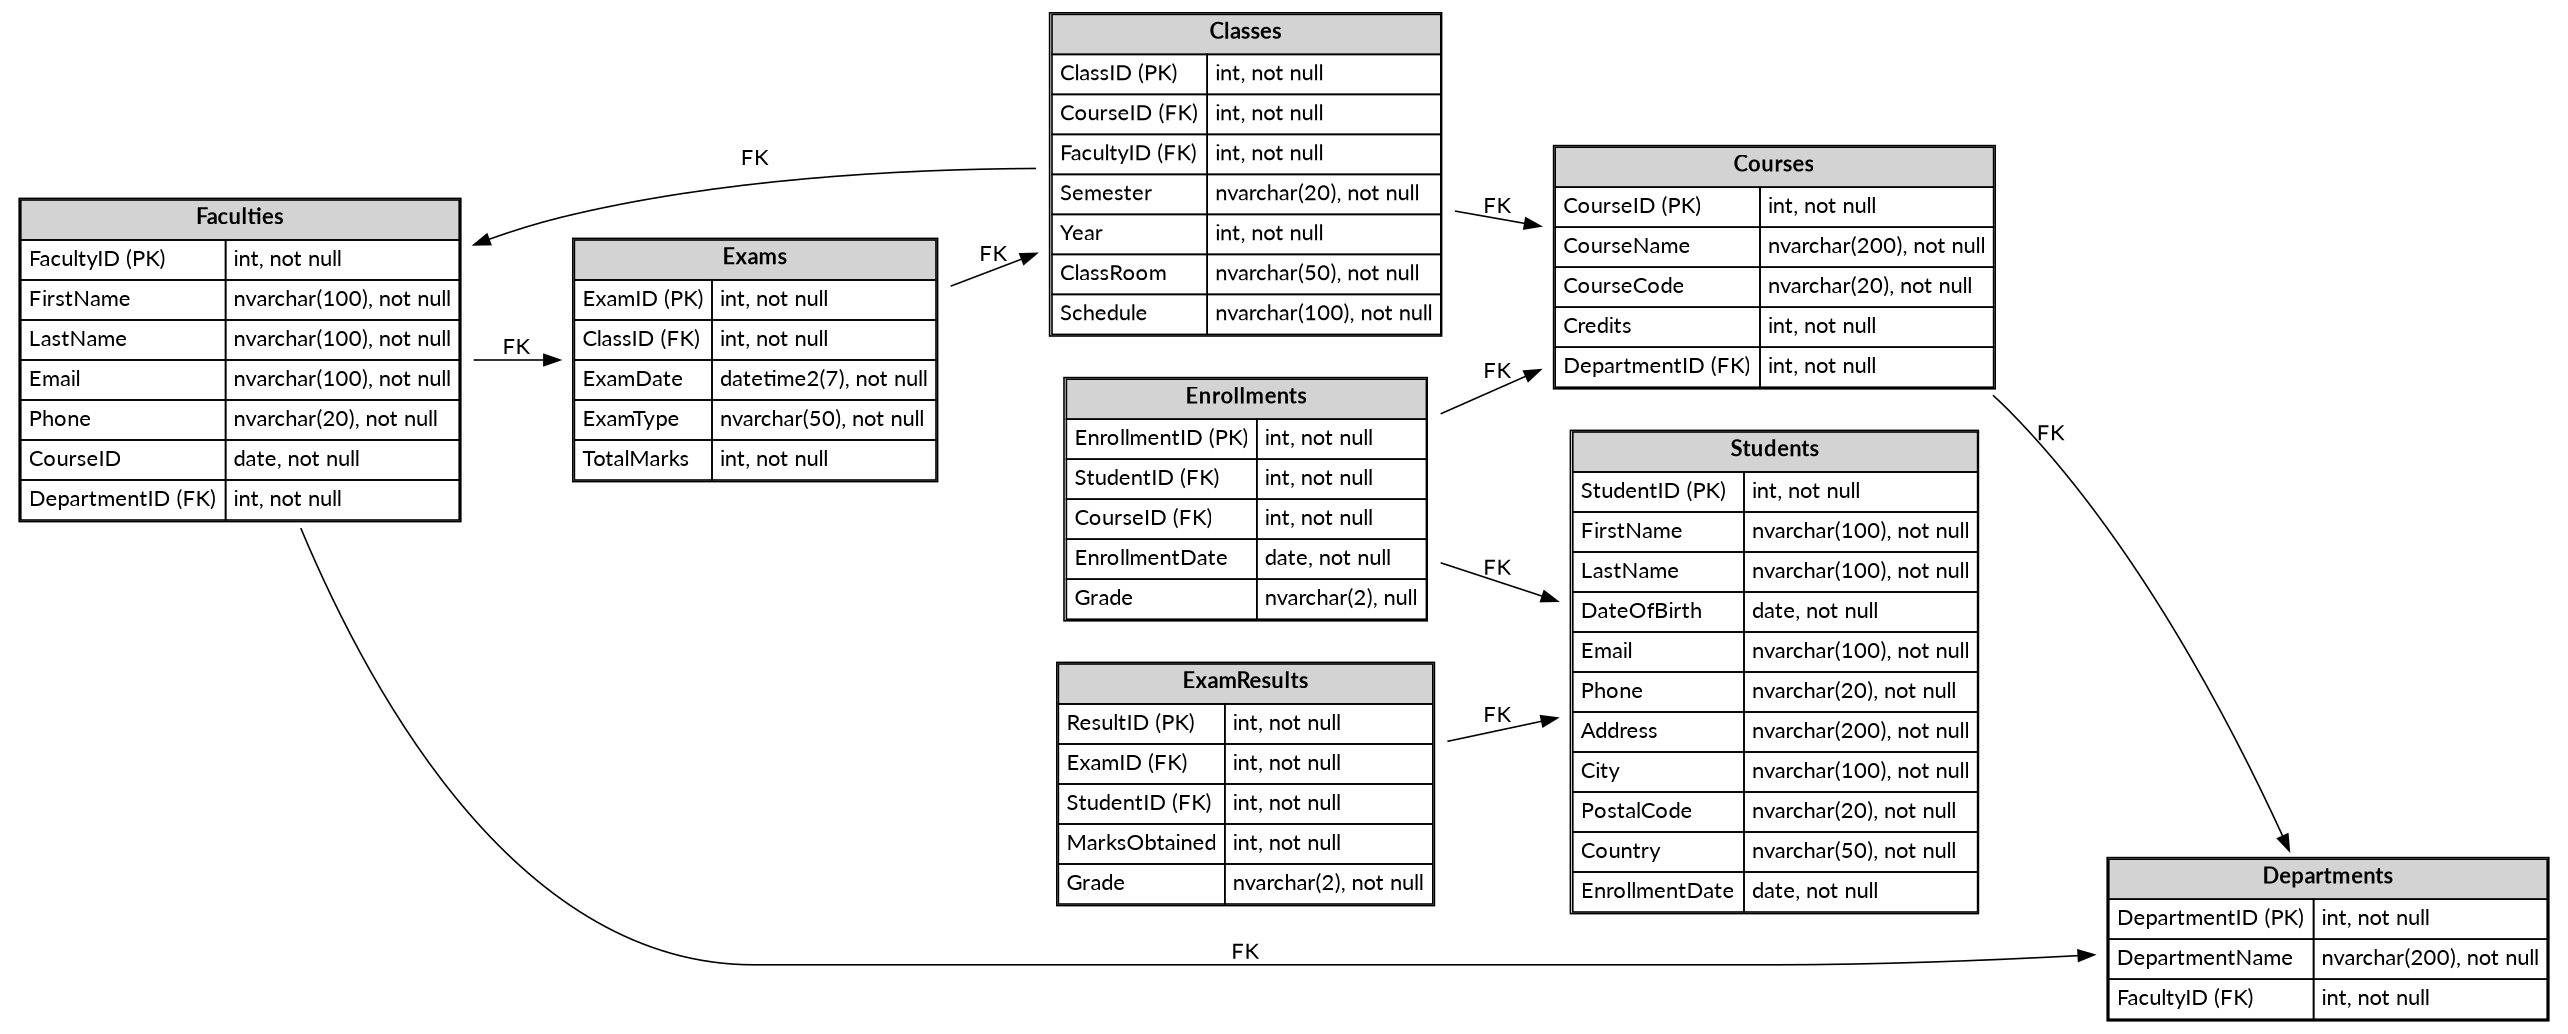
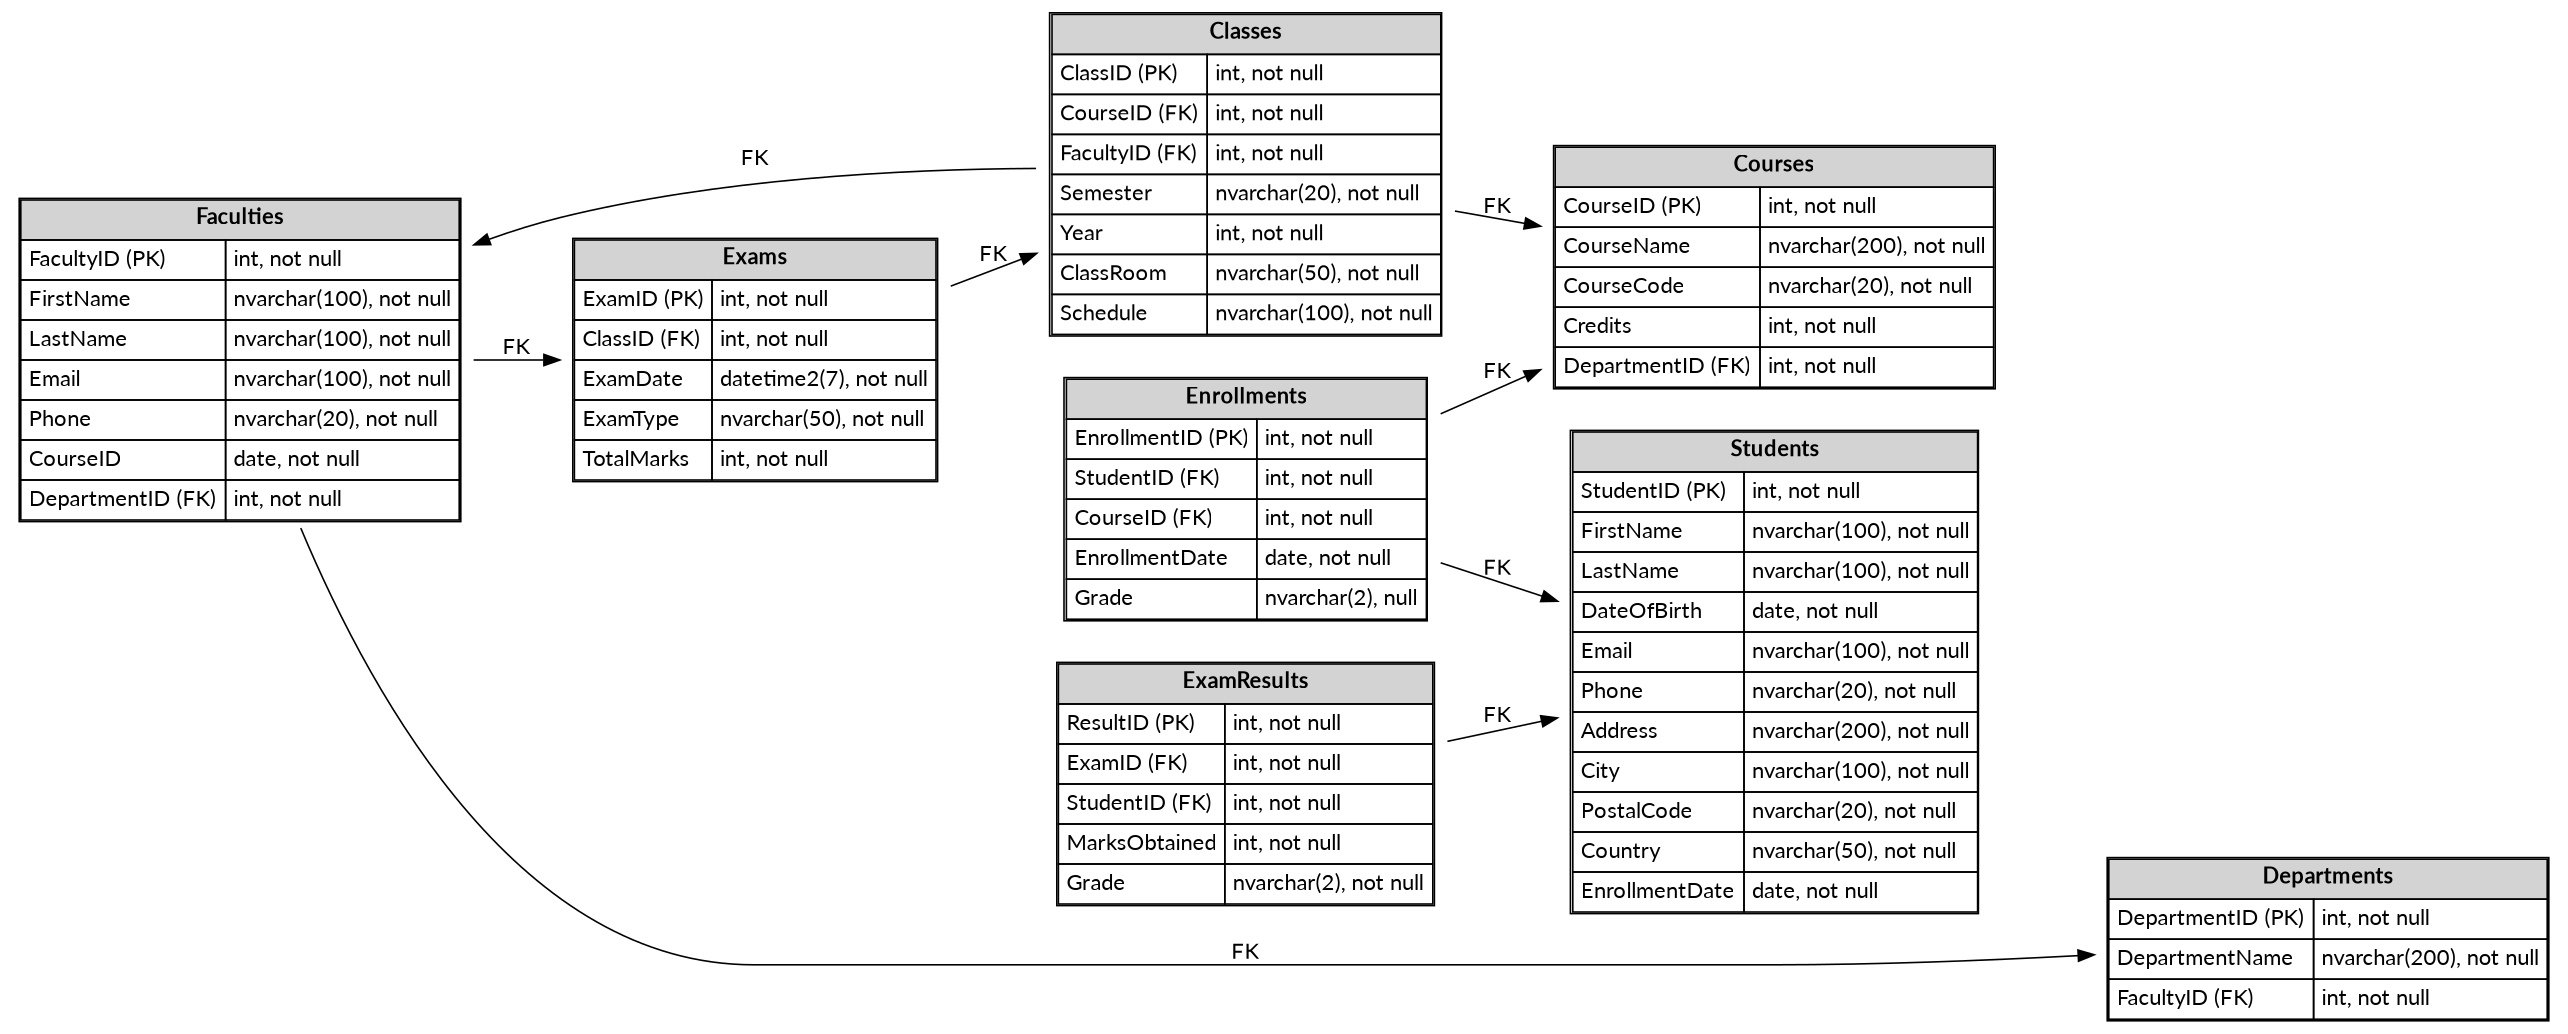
edge "Courses" -> "Departments": removed, label "FK"
